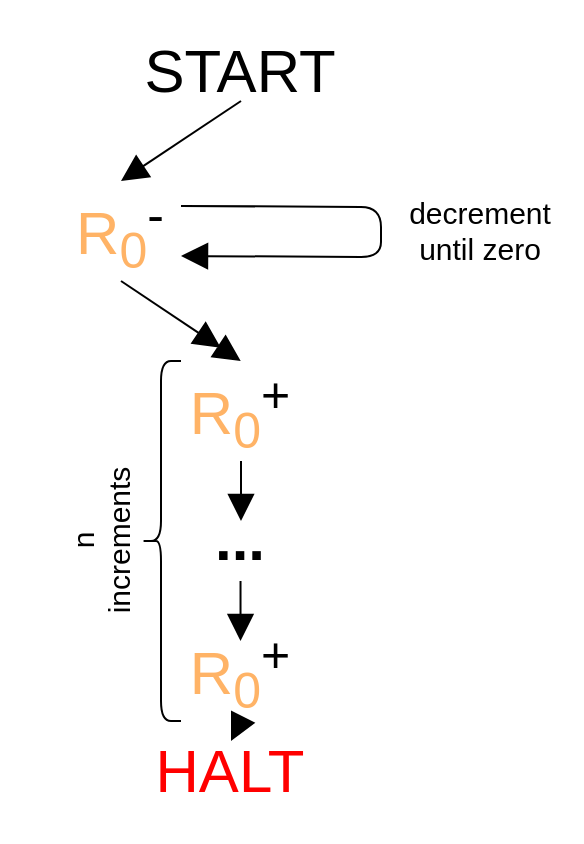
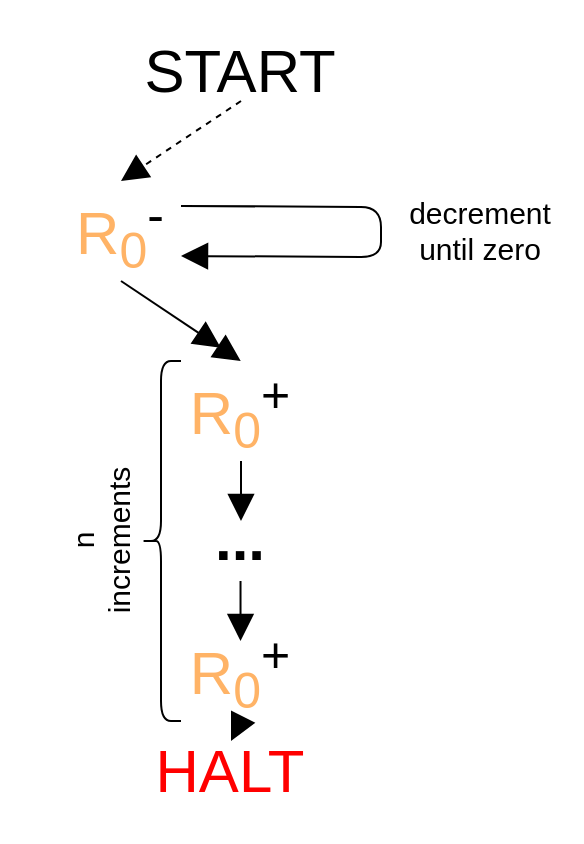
edge "START" -> "R0-": style solid -> dashed
